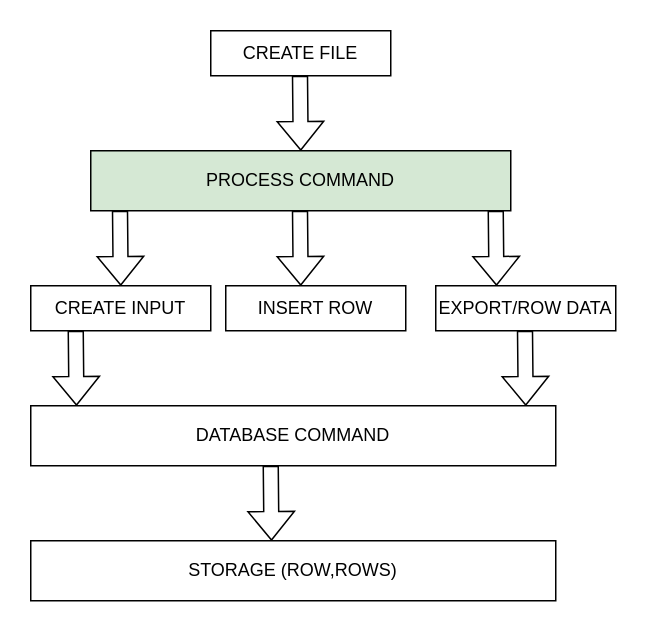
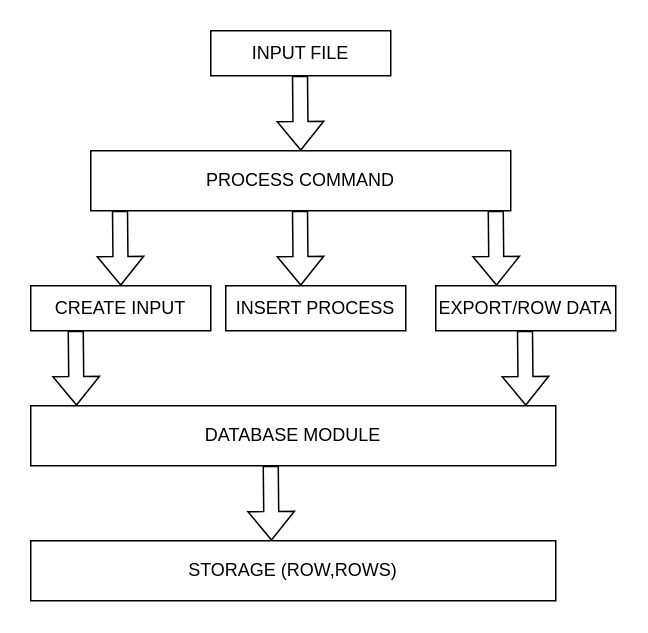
node "CREATE FILE": label "CREATE FILE" -> "INPUT FILE"
node "PROCESS COMMAND": fillcolor #d5e8d4 -> #ffffff
node "INSERT ROW": label "INSERT ROW" -> "INSERT PROCESS"
node "DATABASE COMMAND": label "DATABASE COMMAND" -> "DATABASE MODULE"
